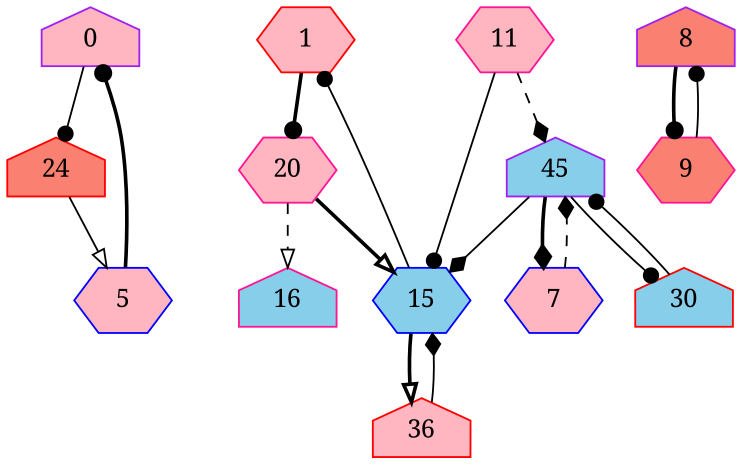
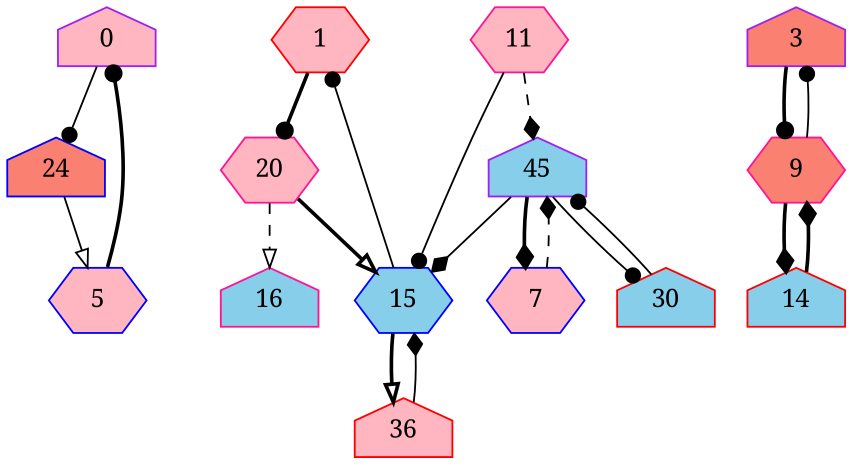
node "8": label "8" -> "3"
node "24": color red -> blue
node "14": added
